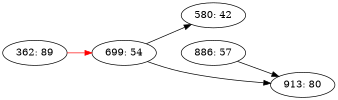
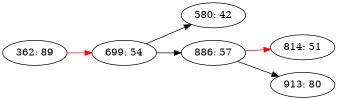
node "814: 51": added
edge "699: 54" -> "913: 80": now "699: 54" -> "886: 57"
